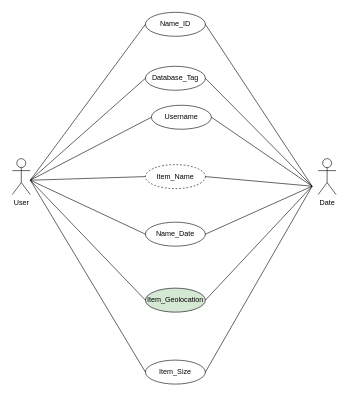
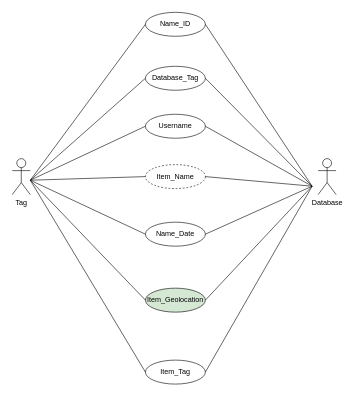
node "Username": moved (182, 117) -> (176, 126)
node "User": label "User" -> "Tag"
node "Date": label "Date" -> "Database"
node "Item_Size": label "Item_Size" -> "Item_Tag"
